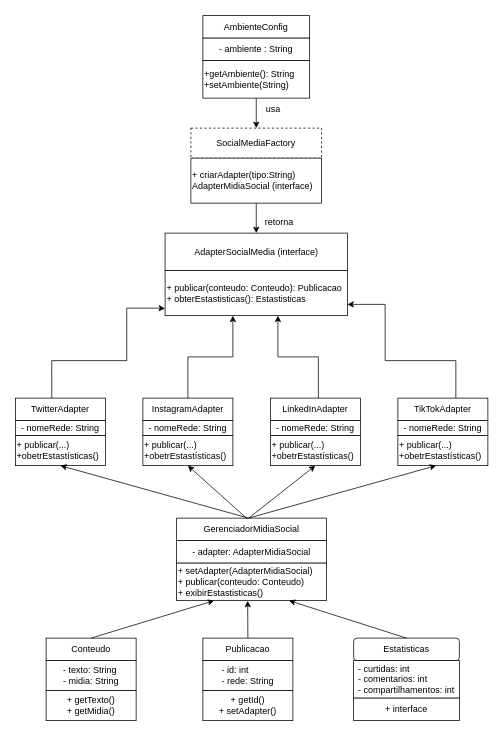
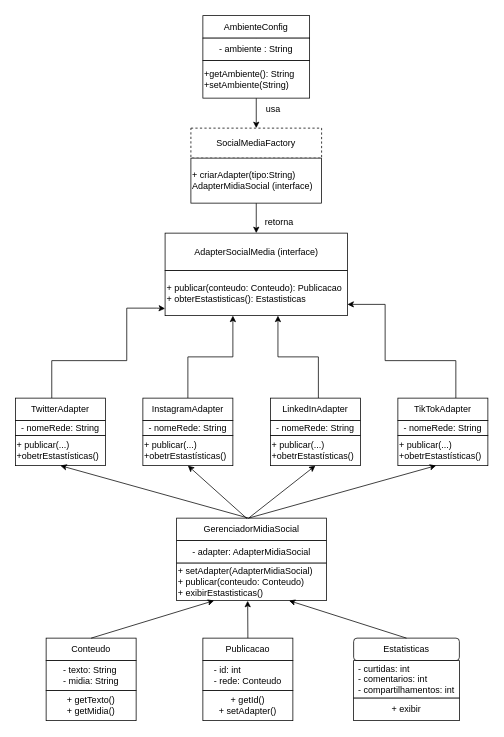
node "- id: int - rede: String": label "- id: int - rede: String" -> "- id: int - rede: Conteudo"
node "+ interface": label "+ interface" -> "+ exibir"
